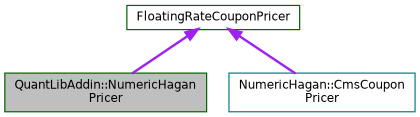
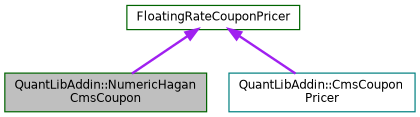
node "QuantLibAddin::NumericHagan Pricer": label "QuantLibAddin::NumericHagan Pricer" -> "QuantLibAddin::NumericHagan CmsCoupon"
node "NumericHagan::CmsCoupon Pricer": label "NumericHagan::CmsCoupon Pricer" -> "QuantLibAddin::CmsCoupon Pricer"
